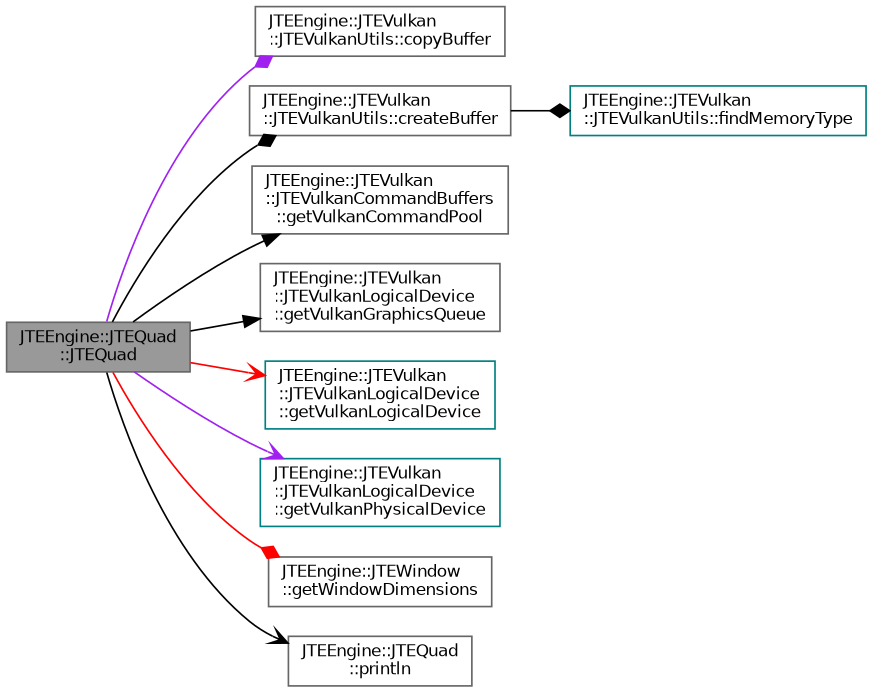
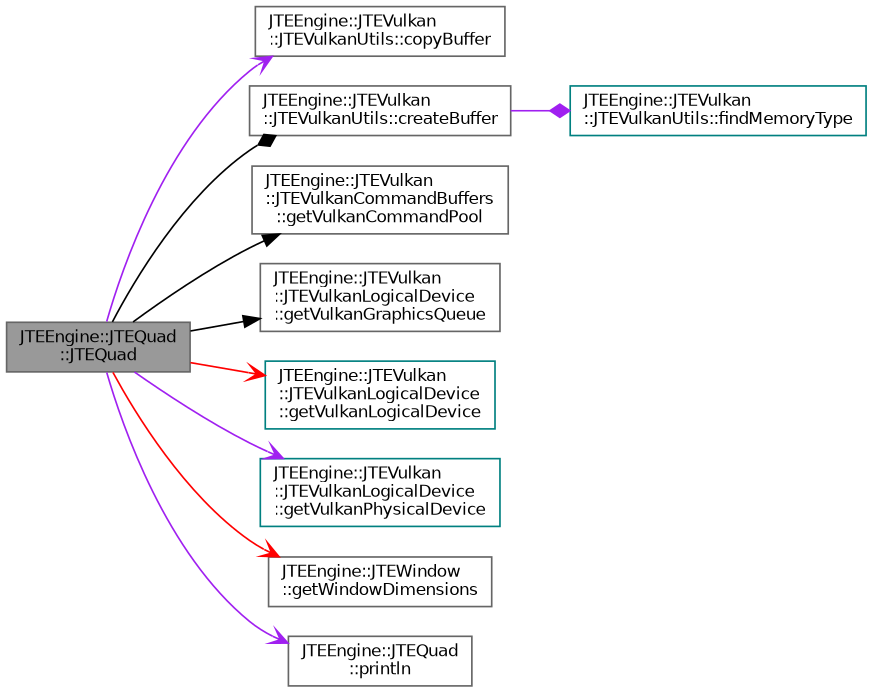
edge "JTEEngine::JTEVulkan ::JTEVulkanUtils::createBuffer" -> "JTEEngine::JTEVulkan ::JTEVulkanUtils::findMemoryType": color black -> purple
edge "JTEEngine::JTEQuad ::JTEQuad" -> "JTEEngine::JTEVulkan ::JTEVulkanUtils::copyBuffer": arrowhead diamond -> vee
edge "JTEEngine::JTEQuad ::JTEQuad" -> "JTEEngine::JTEWindow ::getWindowDimensions": arrowhead diamond -> vee
edge "JTEEngine::JTEQuad ::JTEQuad" -> "JTEEngine::JTEQuad ::println": color black -> purple
